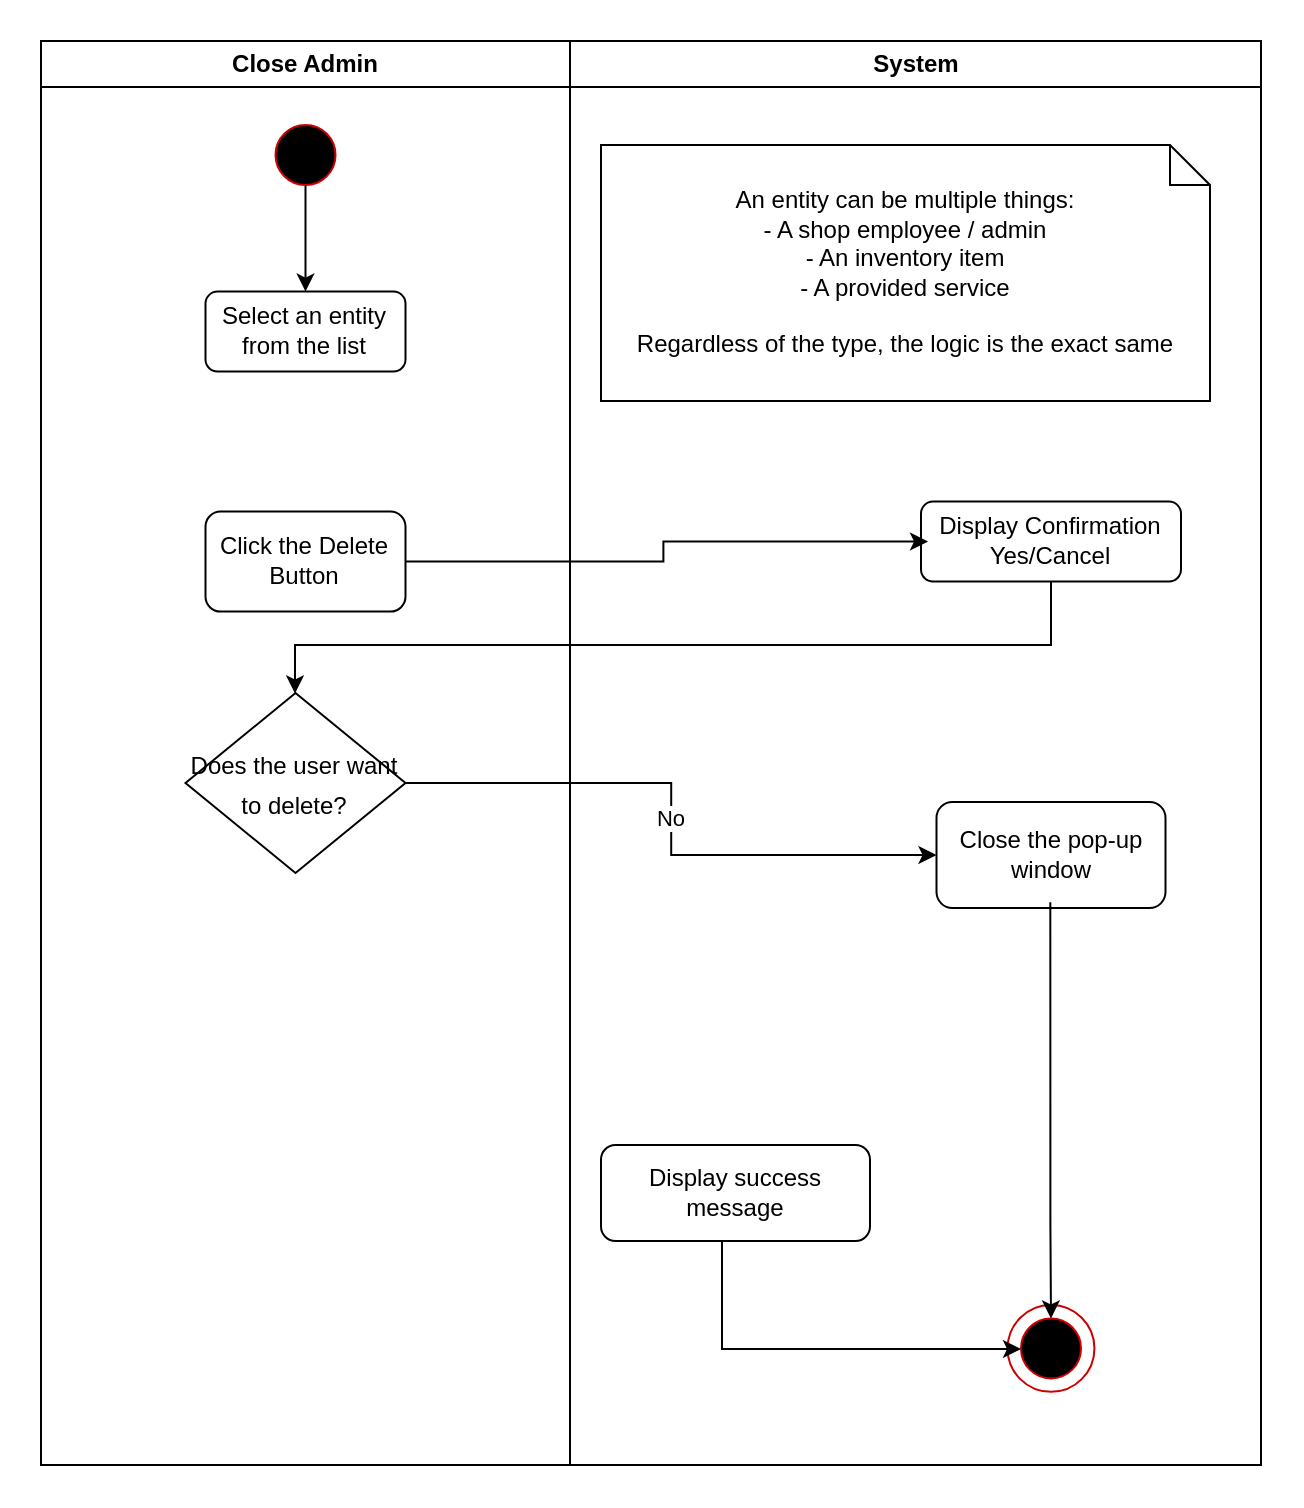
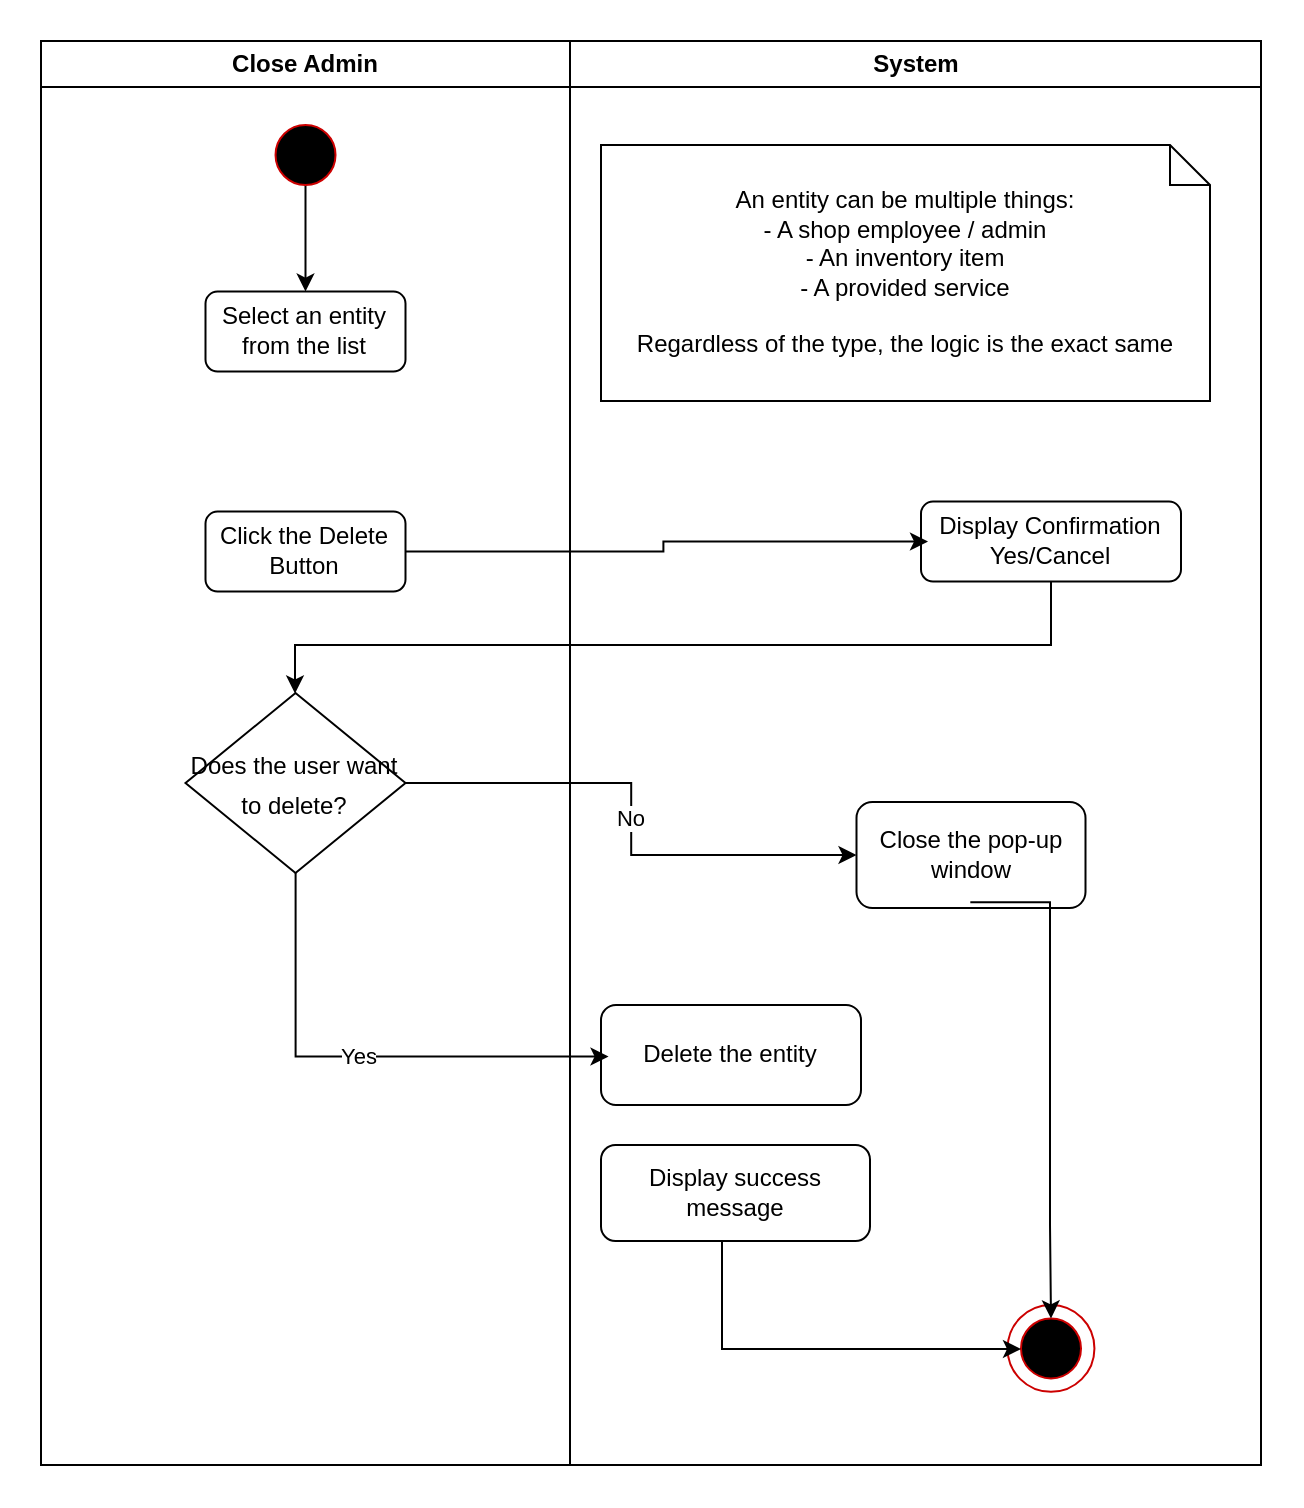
node "Click the Delete Button": size 200x100 -> 200x80
node "Close the pop-up window": moved (1051, 855) -> (971, 855)
node "Delete the entity": added
edge "Does the user want to delete?" -> "Delete the entity": added, label "Yes"
